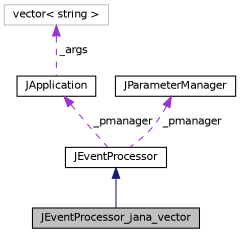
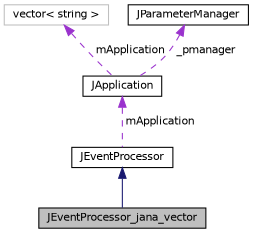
edge "JApplication" -> "vector< string >": label " _args" -> " mApplication"
edge "JEventProcessor" -> "JApplication": label " _pmanager" -> " mApplication"
edge "JEventProcessor" -> "JParameterManager": now "JApplication" -> "JParameterManager"
